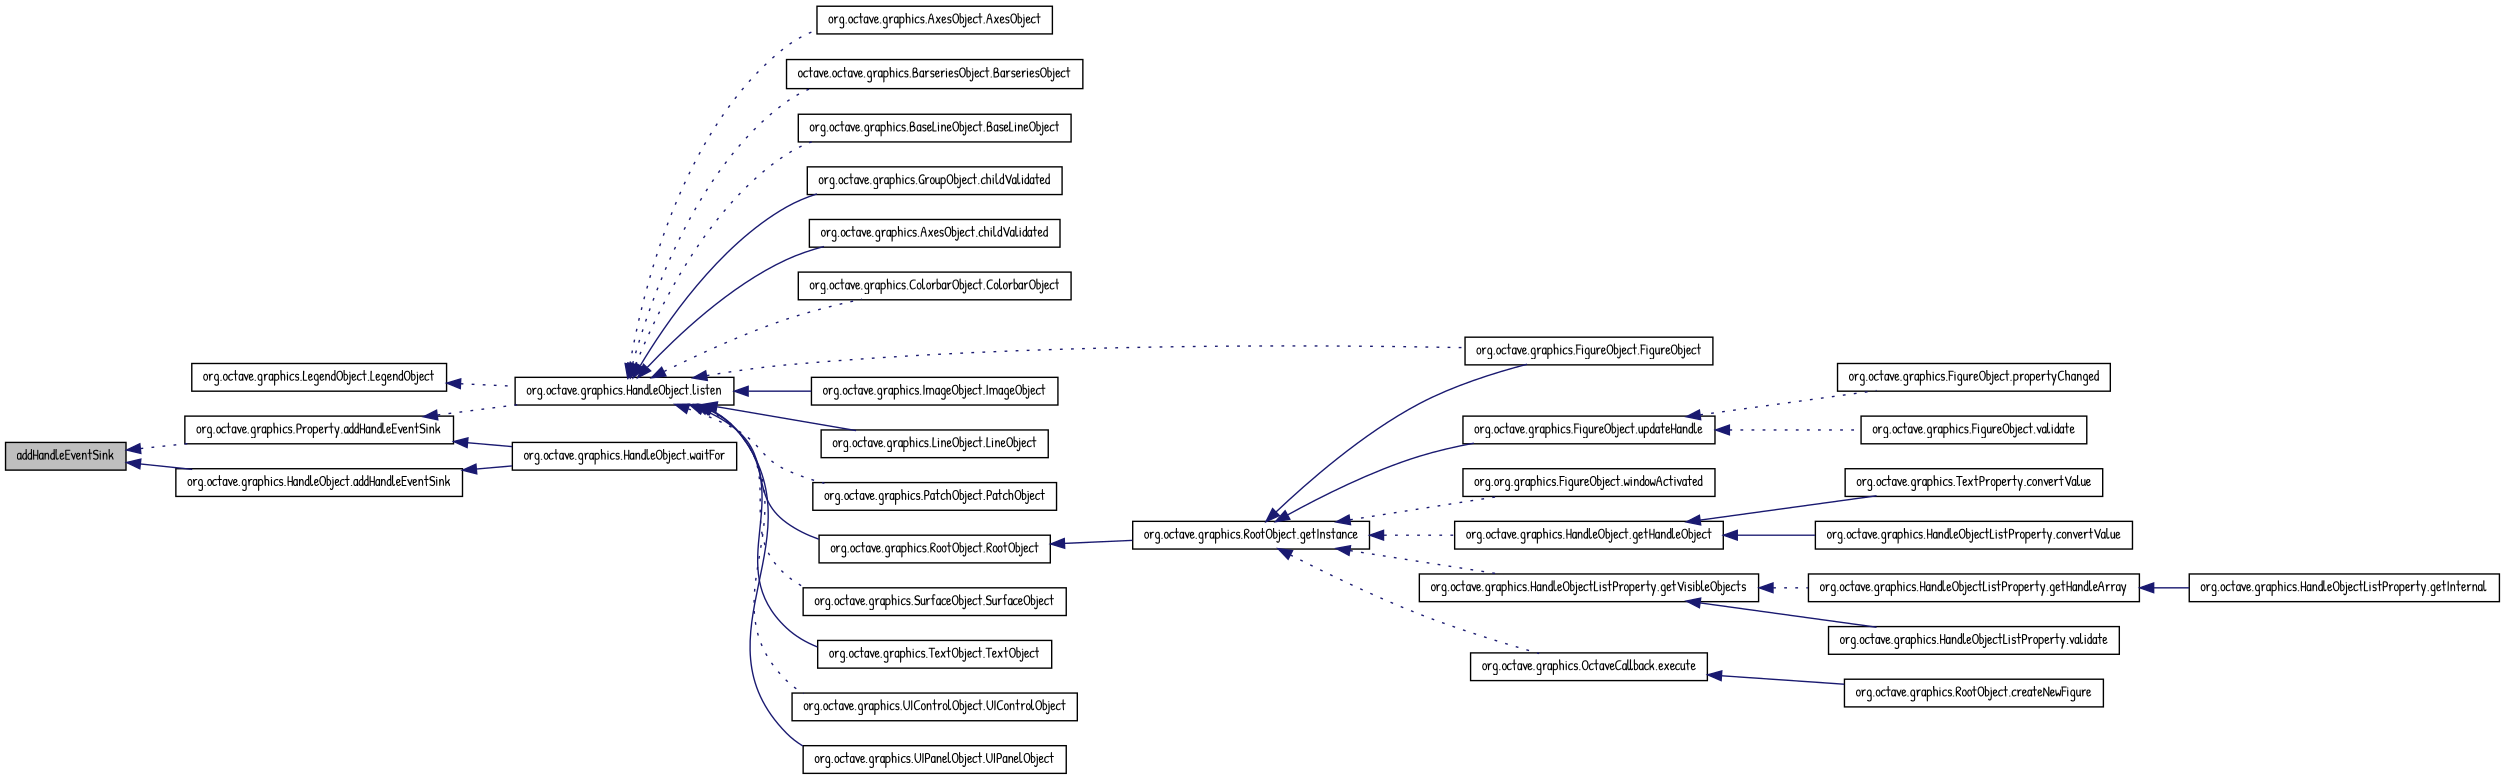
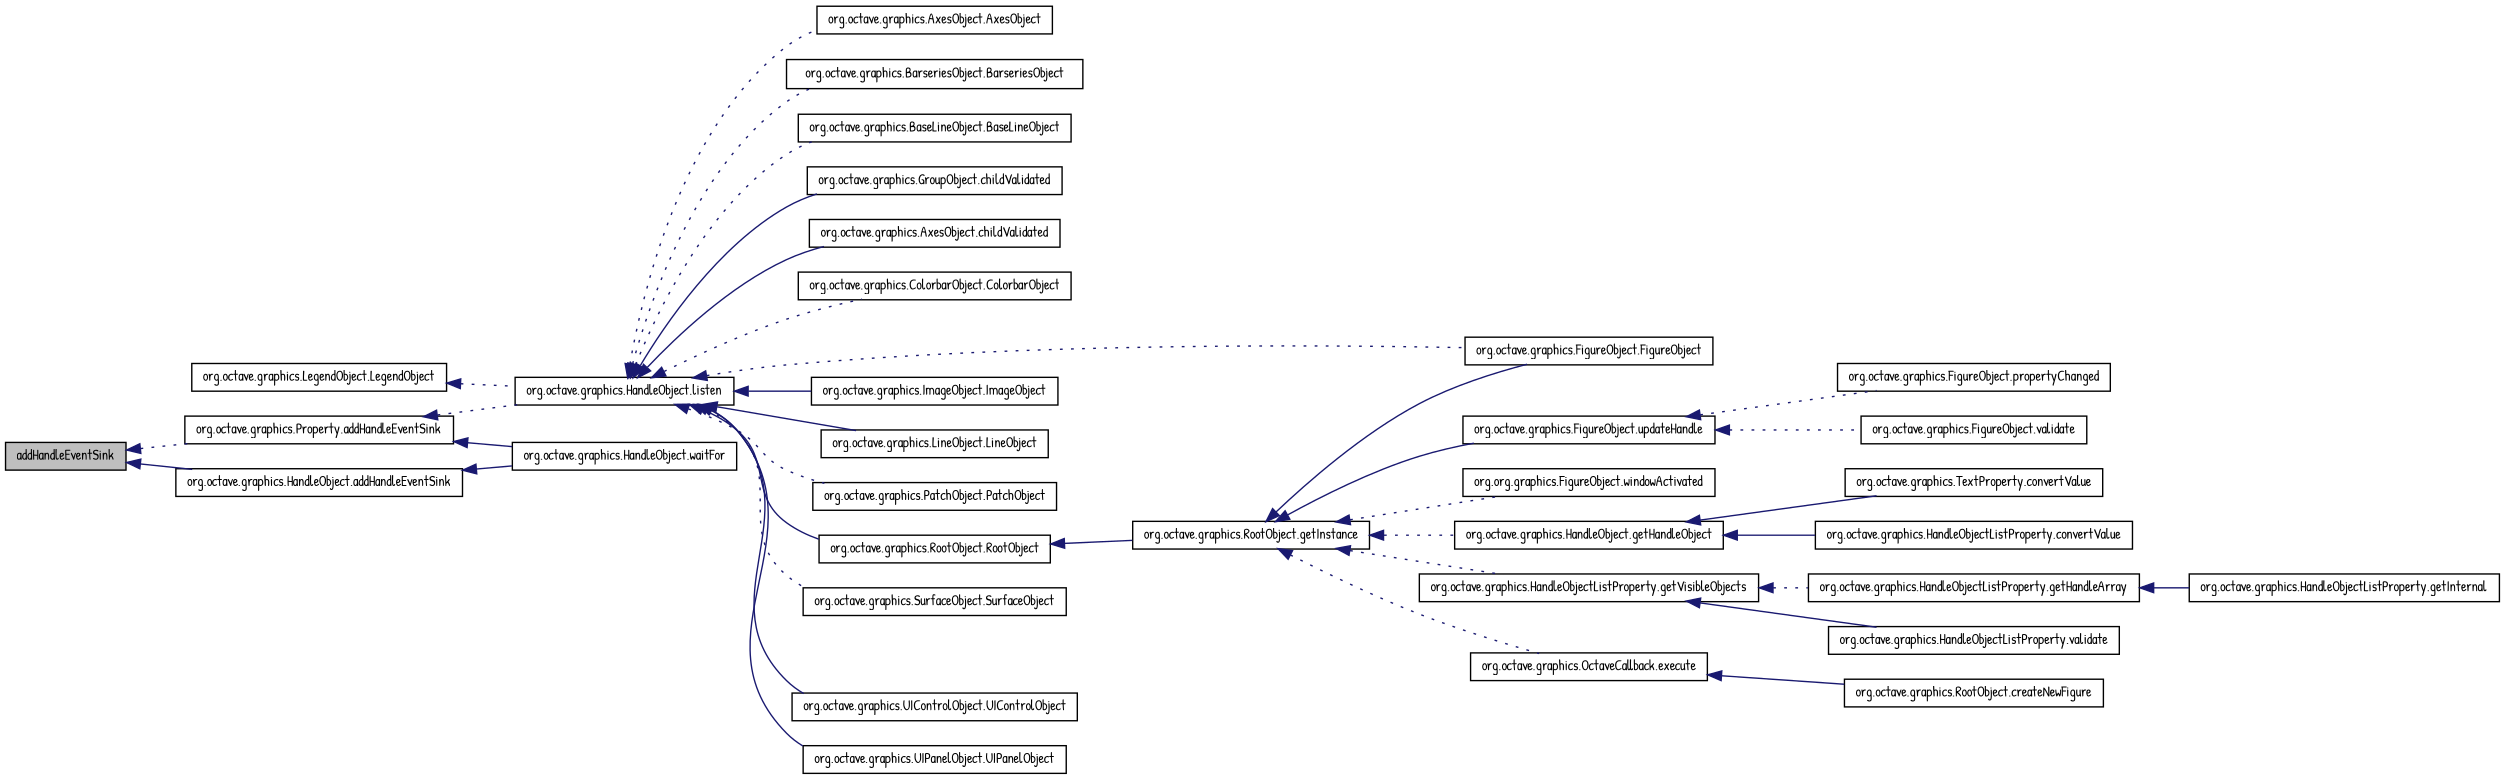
node "octave.octave.graphics.BarseriesObject.BarseriesObject": label "octave.octave.graphics.BarseriesObject.BarseriesObject" -> "org.octave.graphics.BarseriesObject.BarseriesObject"
edge "org.octave.graphics.UIControlObject.UIControlObject" -> "org.octave.graphics.HandleObject.listen": style dotted -> solid
node "org.octave.graphics.TextObject.TextObject": removed
